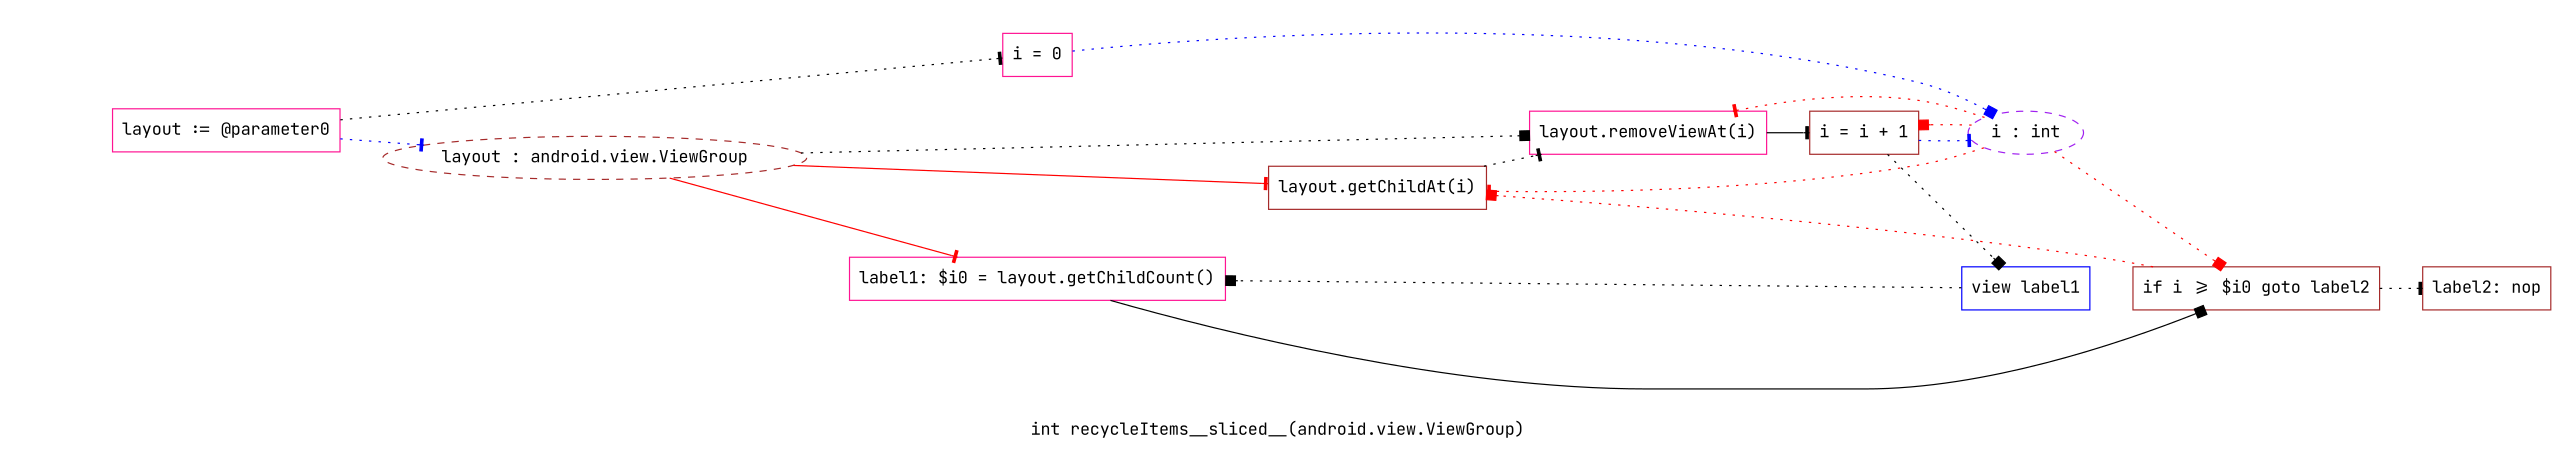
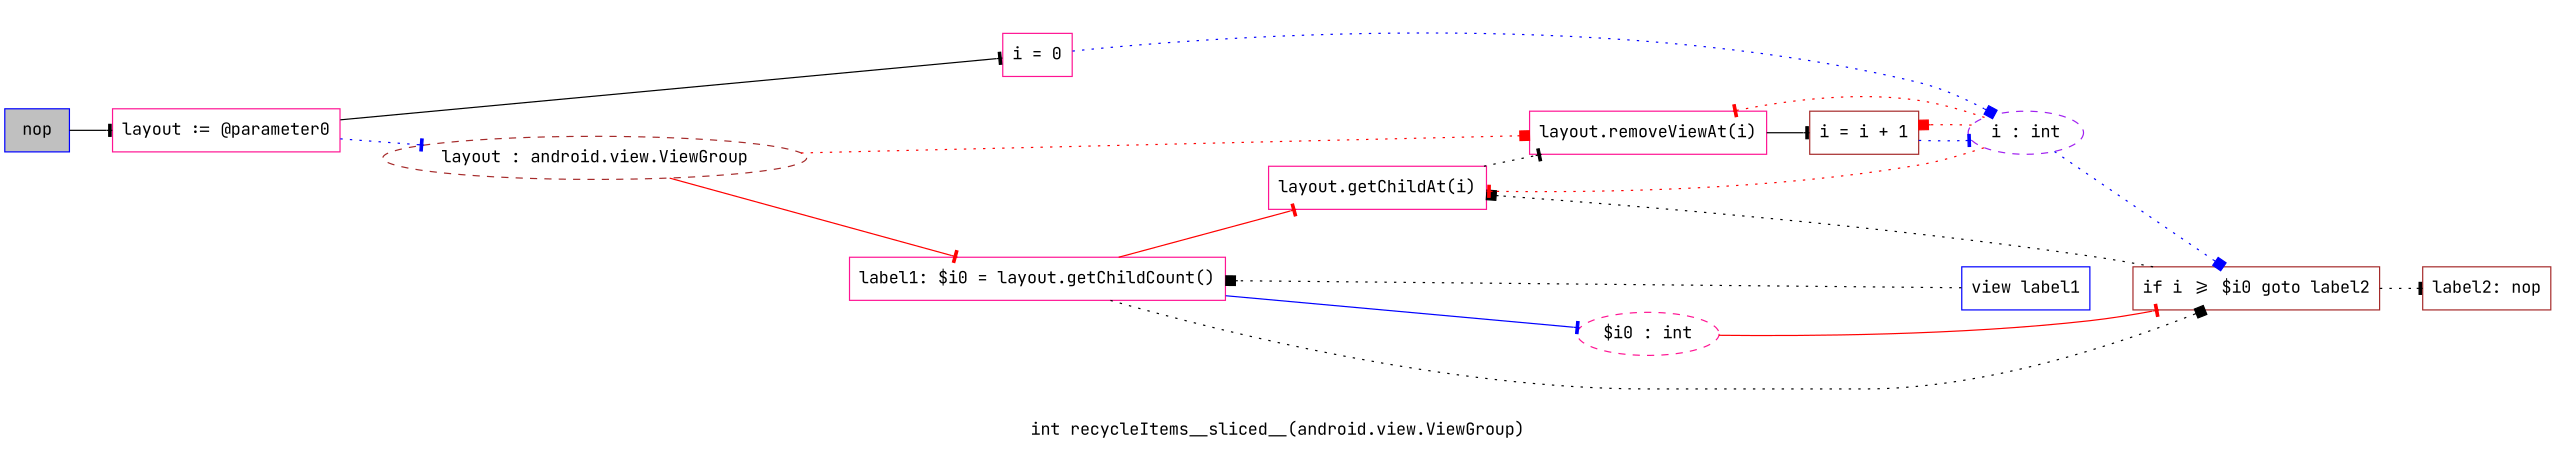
edge "layout := @parameter0" -> "i = 0": style dotted -> solid
node "nop": added
edge "layout : android.view.ViewGroup" -> "layout.removeViewAt(i)": color black -> red
edge "layout : android.view.ViewGroup" -> "layout.getChildAt(i)": now "label1: $i0 = layout.getChildCount()" -> "layout.getChildAt(i)"
node "layout.getChildAt(i)": color brown -> deeppink
edge "i = i + 1" -> "view label1": removed
edge "i : int" -> "if i >= $i0 goto label2": color red -> blue
edge "if i >= $i0 goto label2" -> "layout.getChildAt(i)": color red -> black
node "$i0 : int": added
edge "label1: $i0 = layout.getChildCount()" -> "if i >= $i0 goto label2": style solid -> dotted
